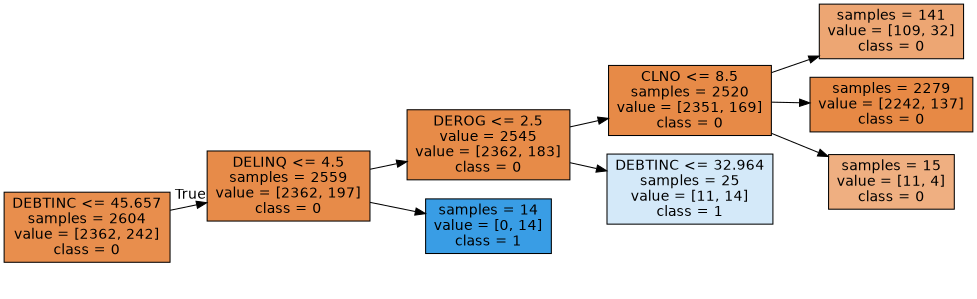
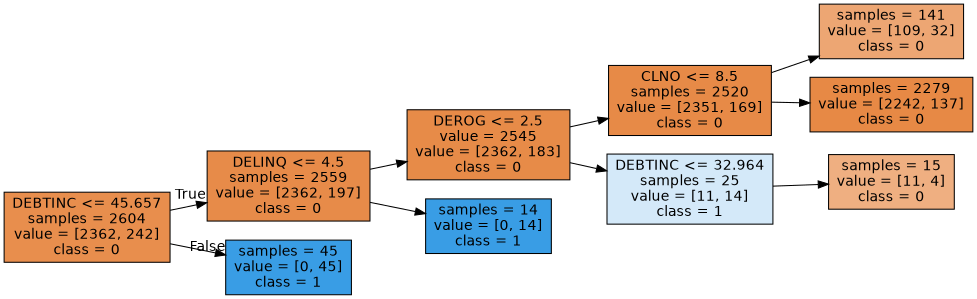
edge "CLNO <= 8.5 samples = 2520 value = [2351, 169] class = 0" -> "samples = 15 value = [11, 4] class = 0": now "DEBTINC <= 32.964 samples = 25 value = [11, 14] class = 1" -> "samples = 15 value = [11, 4] class = 0"
node "samples = 45 value = [0, 45] class = 1": added
